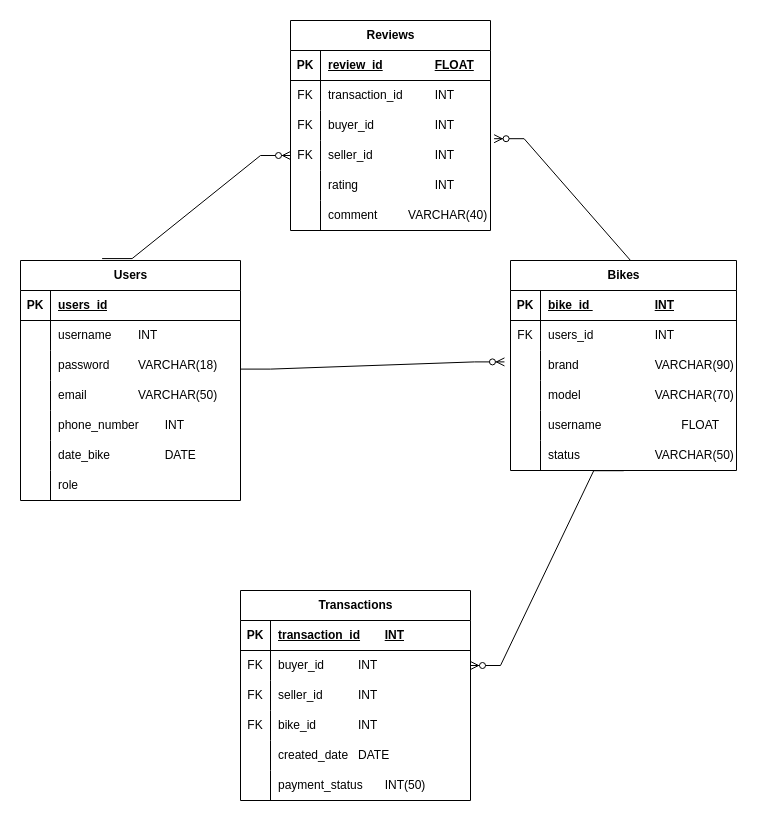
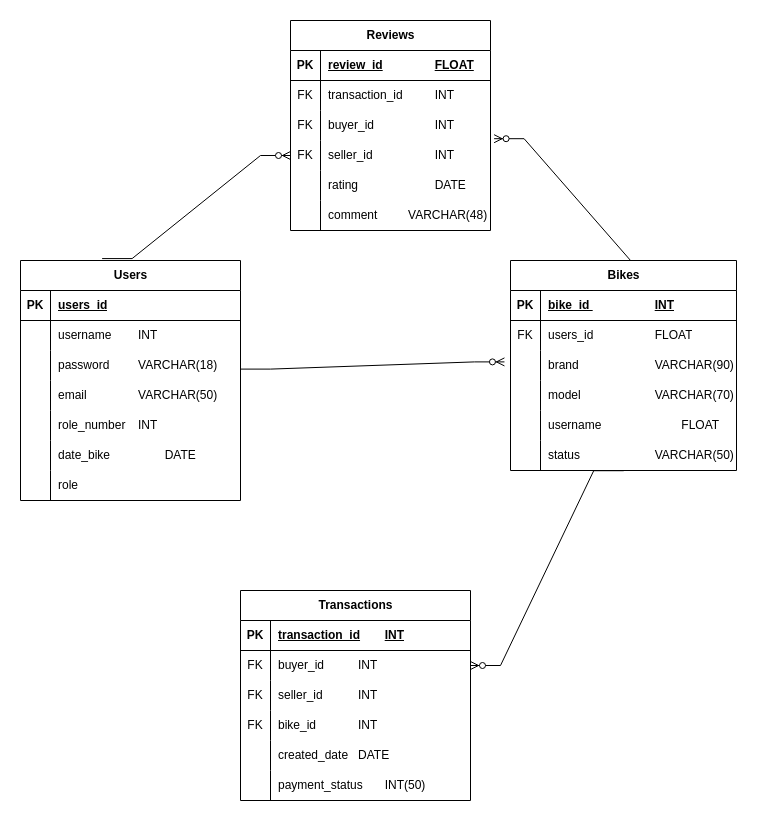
node "rating INT": label "rating INT" -> "rating DATE"
node "comment VARCHAR(40)": label "comment VARCHAR(40)" -> "comment VARCHAR(48)"
node "users_id INT": label "users_id INT" -> "users_id FLOAT"
node "phone_number INT": label "phone_number INT" -> "role_number INT"
